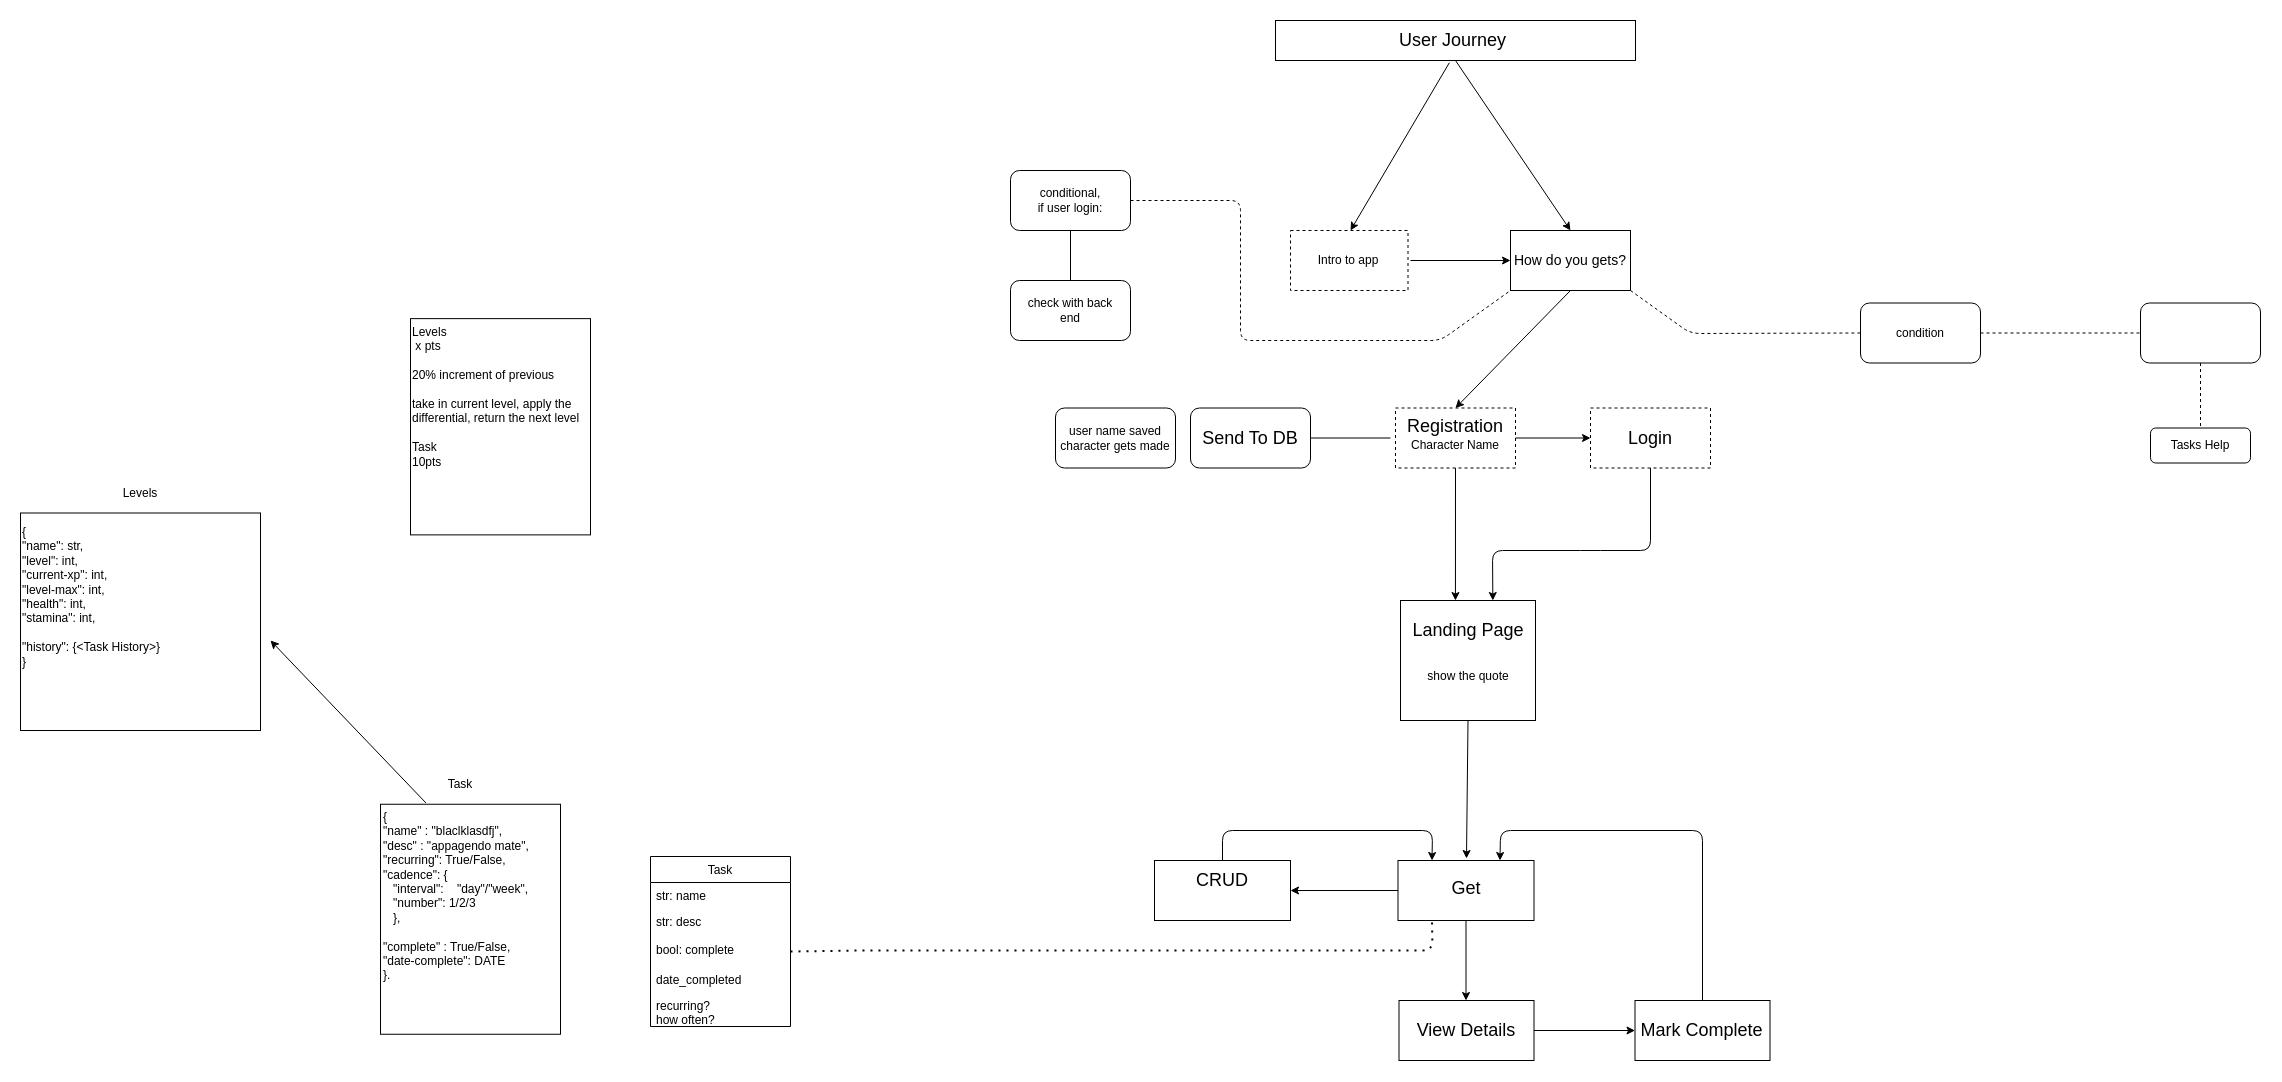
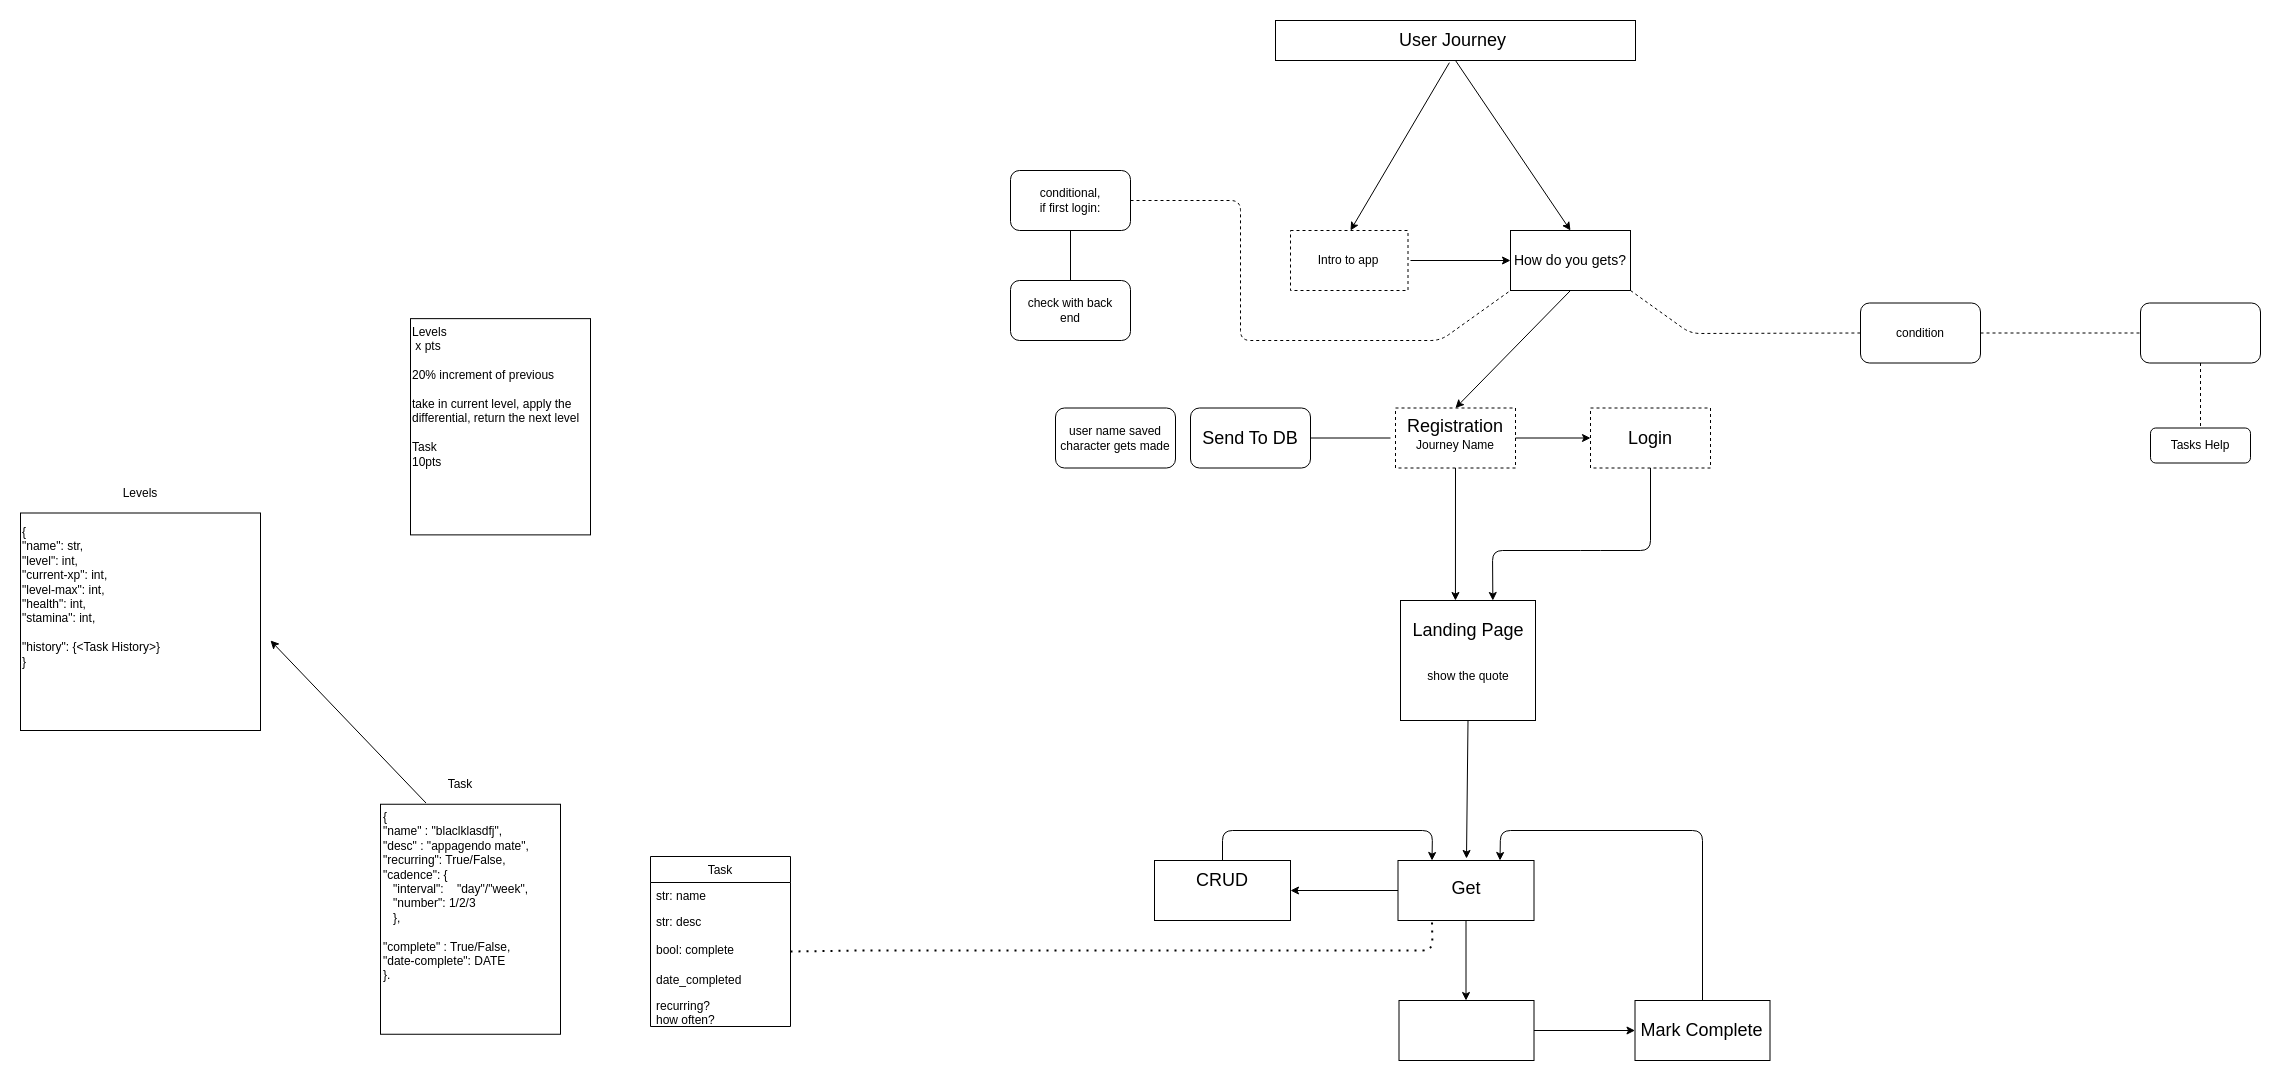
node "conditional, if user login:": label "conditional, if user login:" -> "conditional, if first login:"
node "Character Name": label "Character Name" -> "Journey Name"
node "View Details": removed
